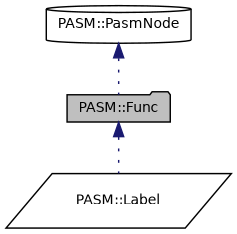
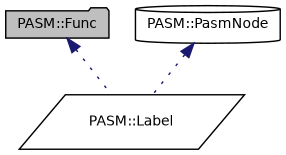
edge "PASM::Func" -> "PASM::PasmNode": now "PASM::Label" -> "PASM::PasmNode"
